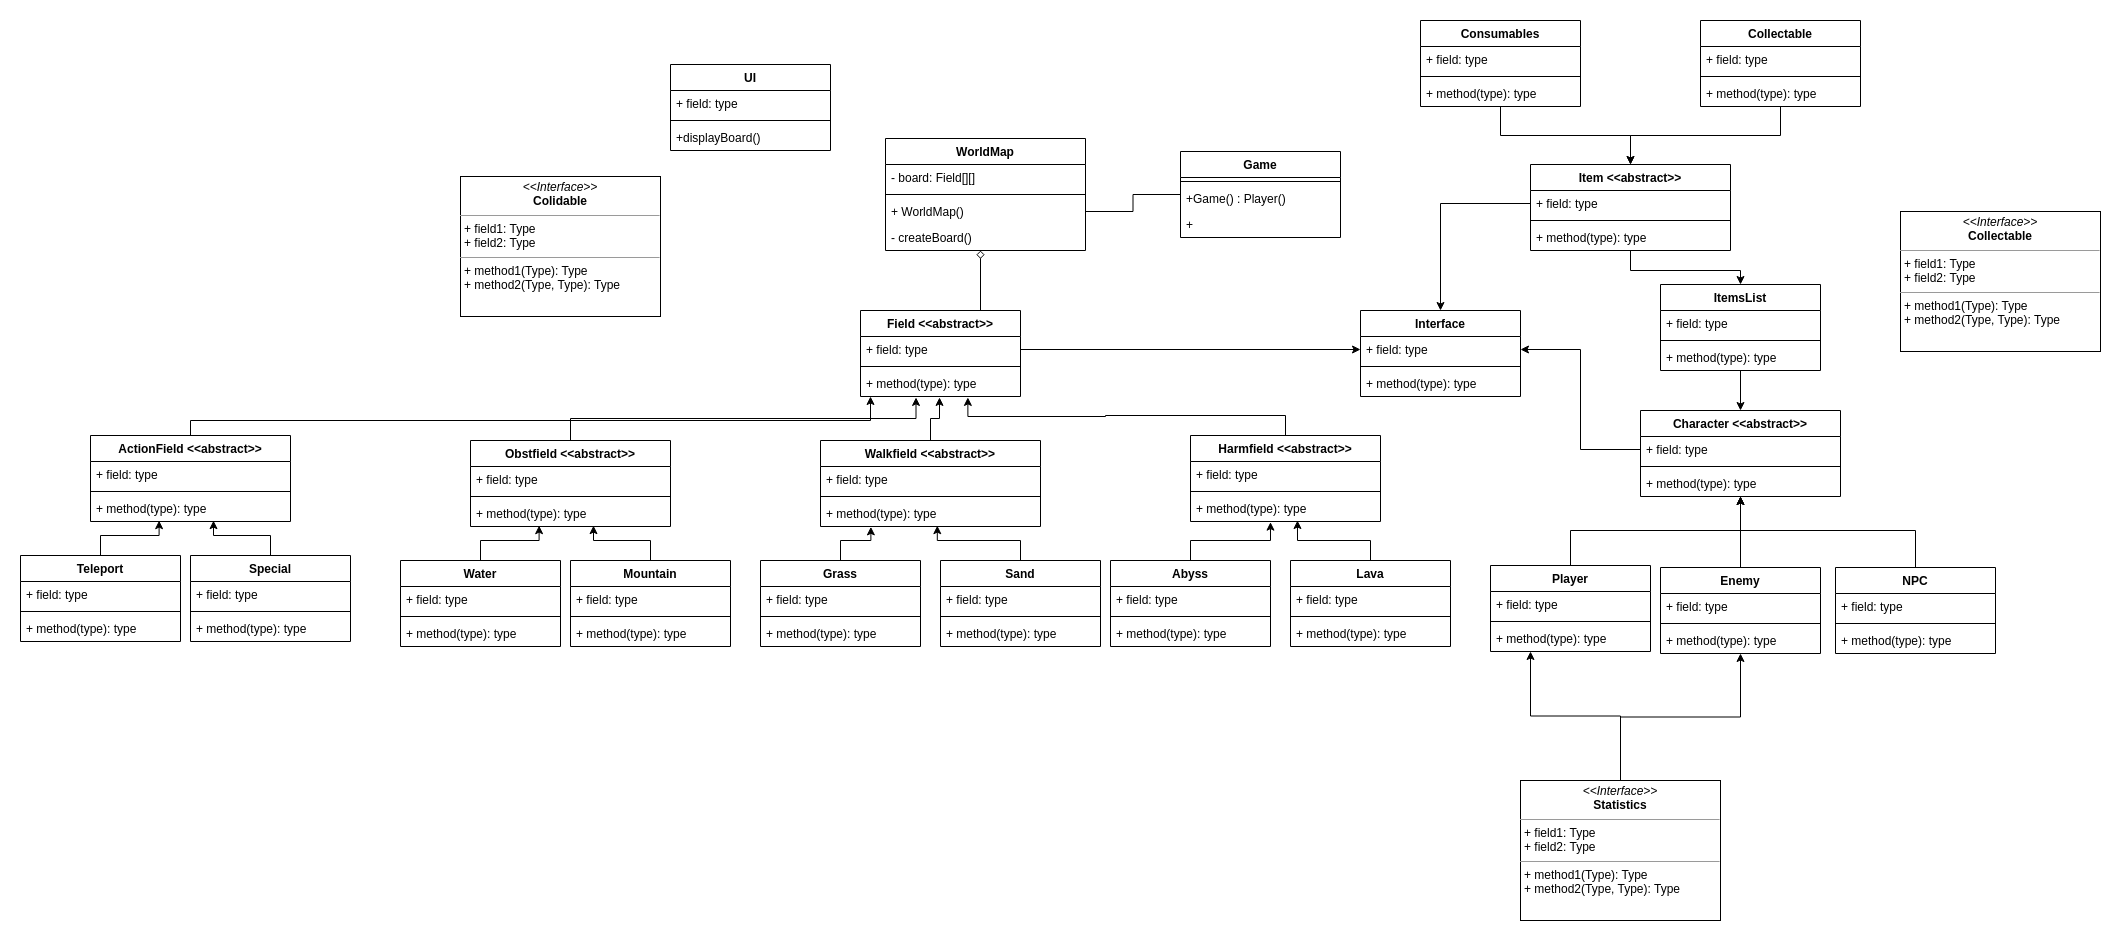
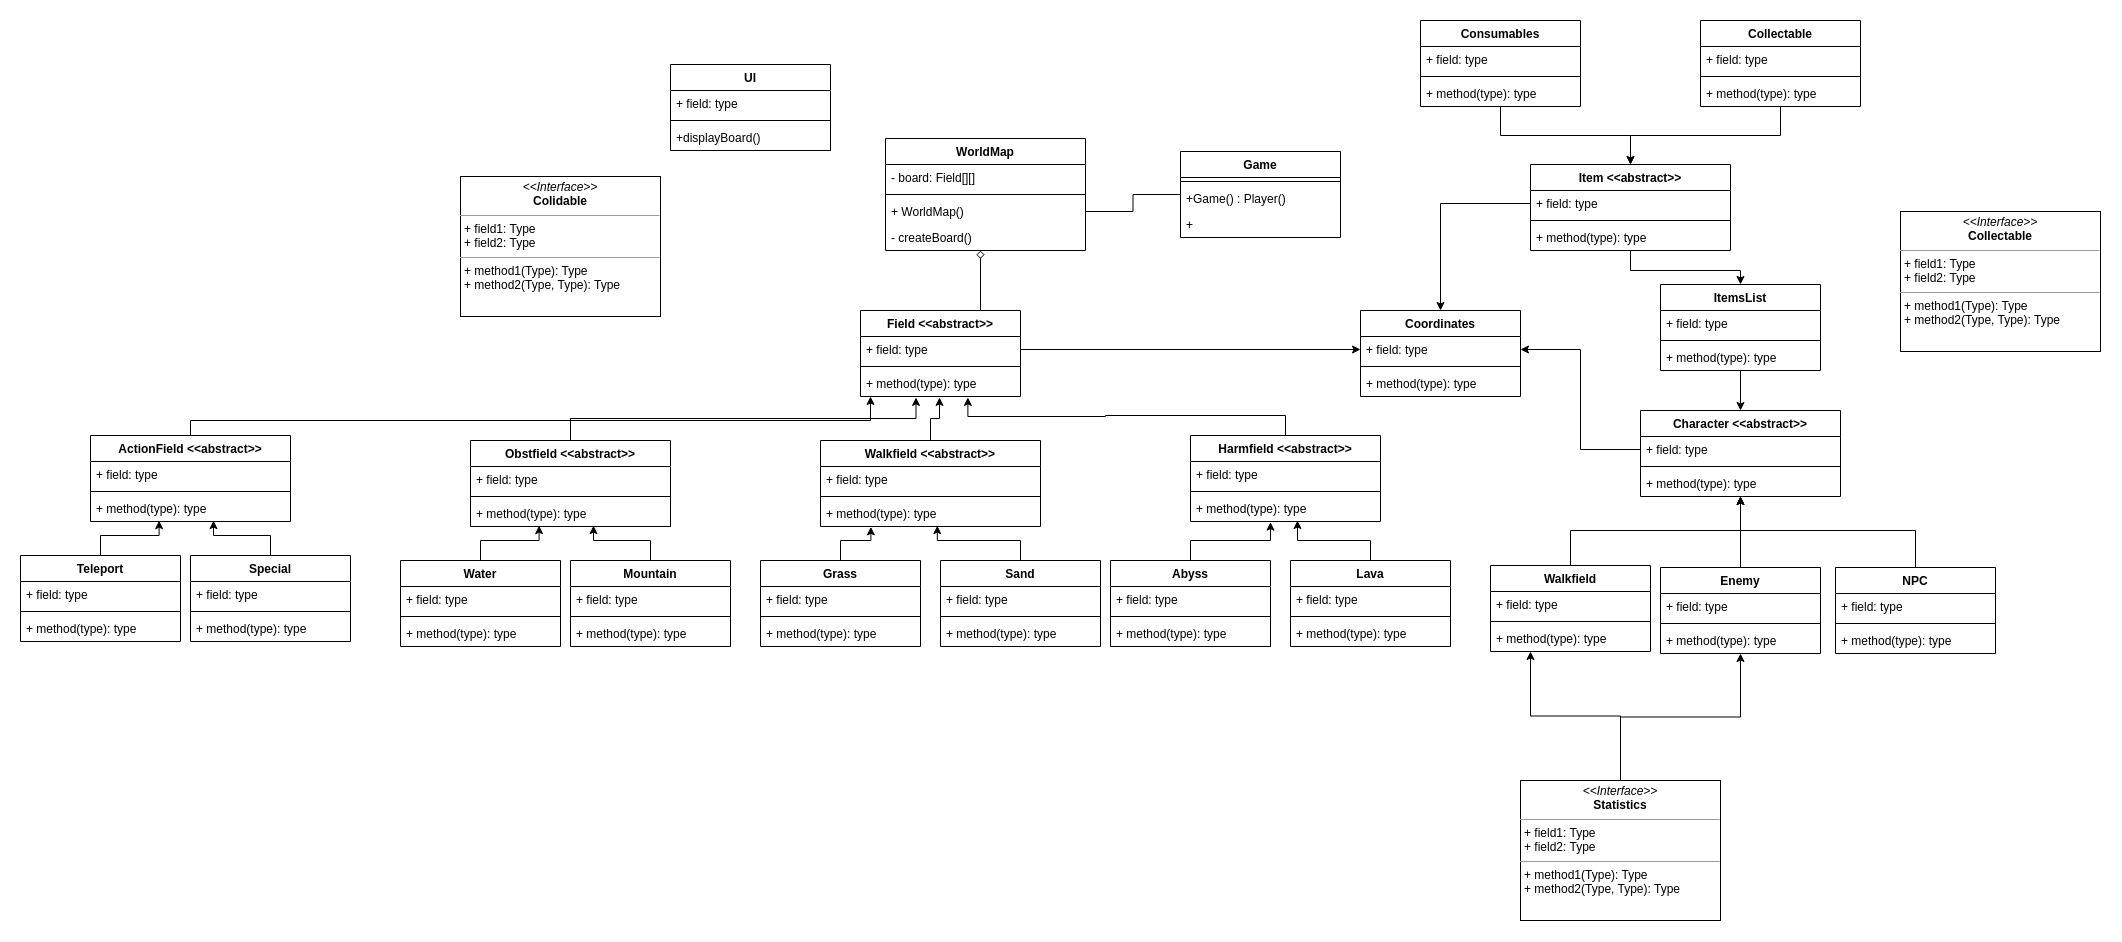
node "Interface": label "Interface" -> "Coordinates"
node "Player": label "Player" -> "Walkfield"
